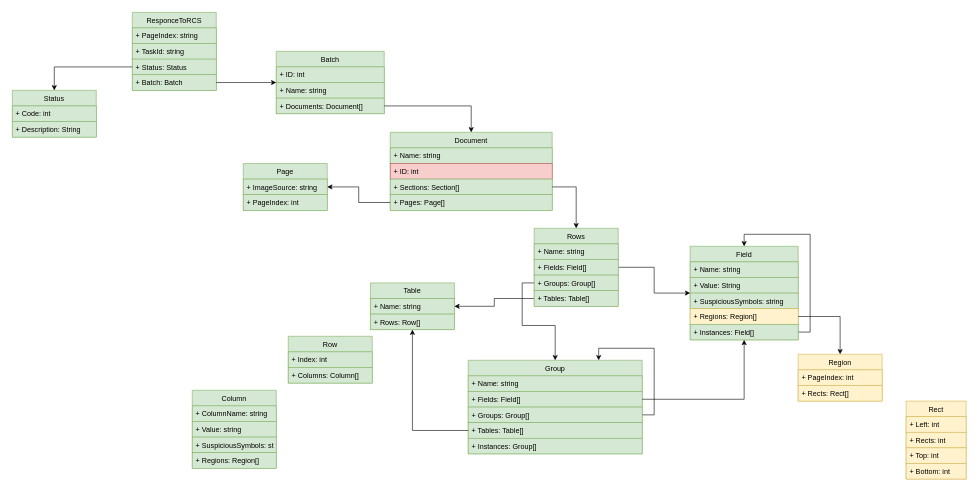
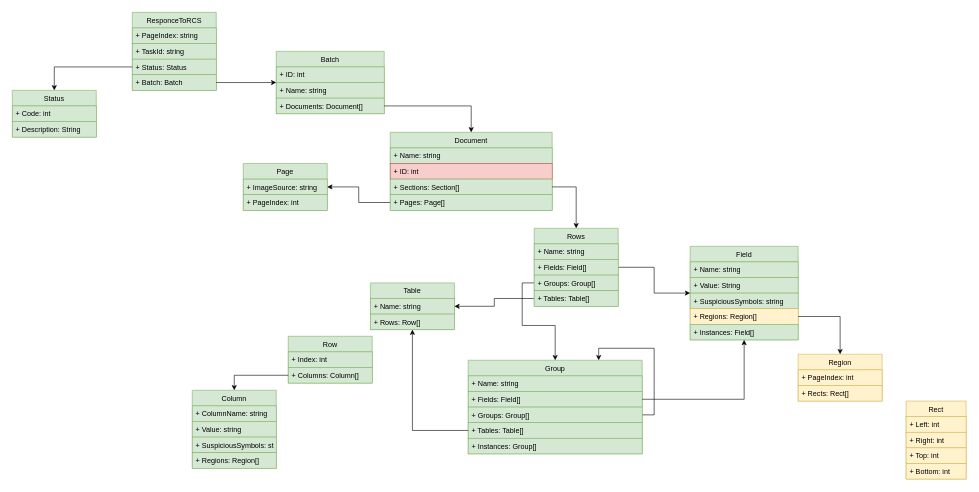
edge "+ Instances: Field[]" -> "Field": removed
edge "+ Columns: Column[]" -> "Column": added
node "+ Rects: int": label "+ Rects: int" -> "+ Right: int"
